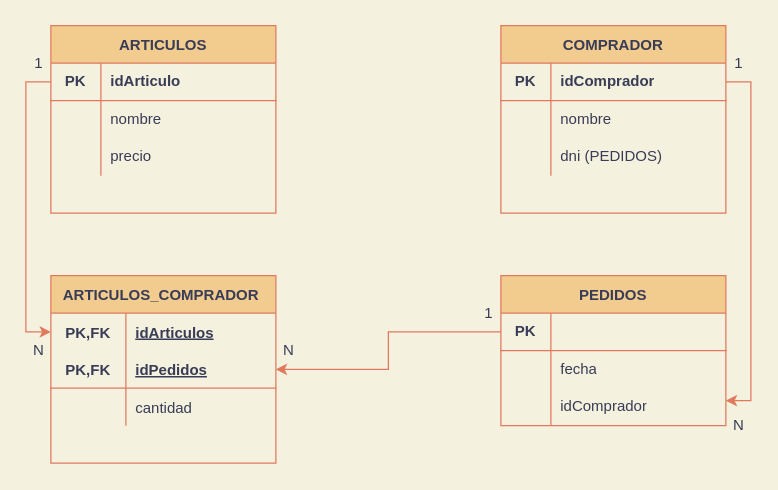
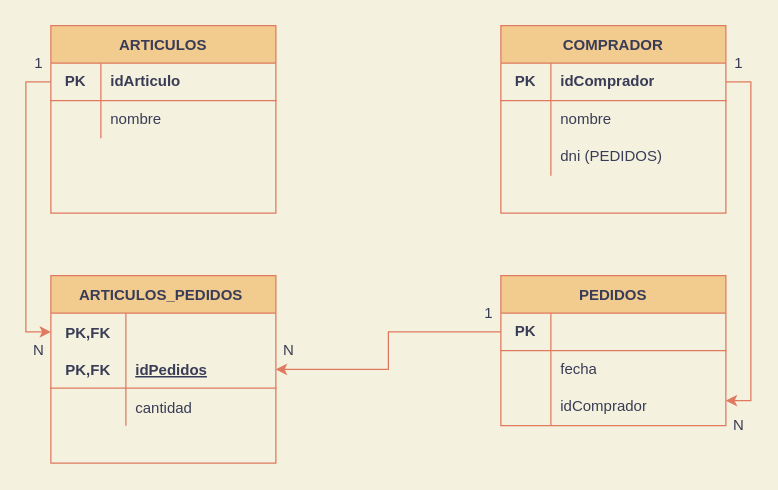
node "precio": removed
node "ARTICULOS_COMPRADOR": label "ARTICULOS_COMPRADOR" -> "ARTICULOS_PEDIDOS"
node "idArticulos": removed
